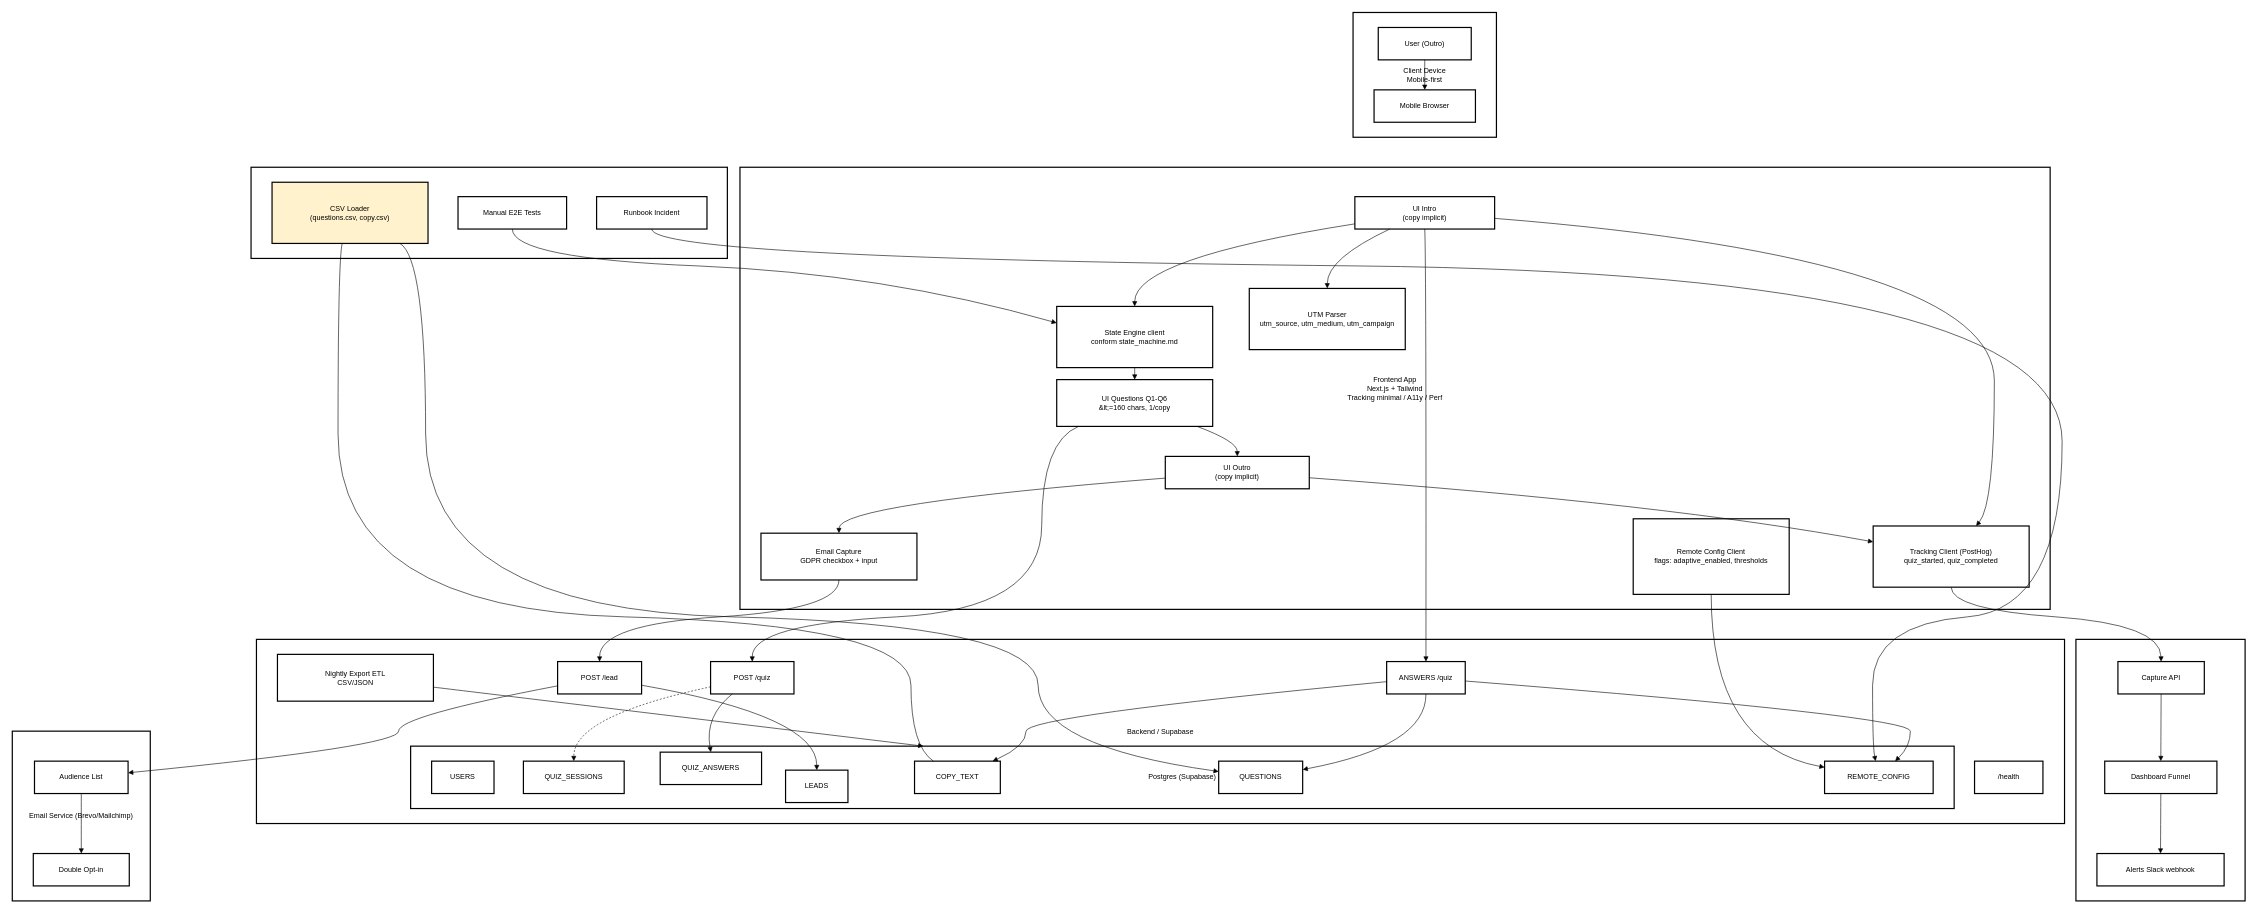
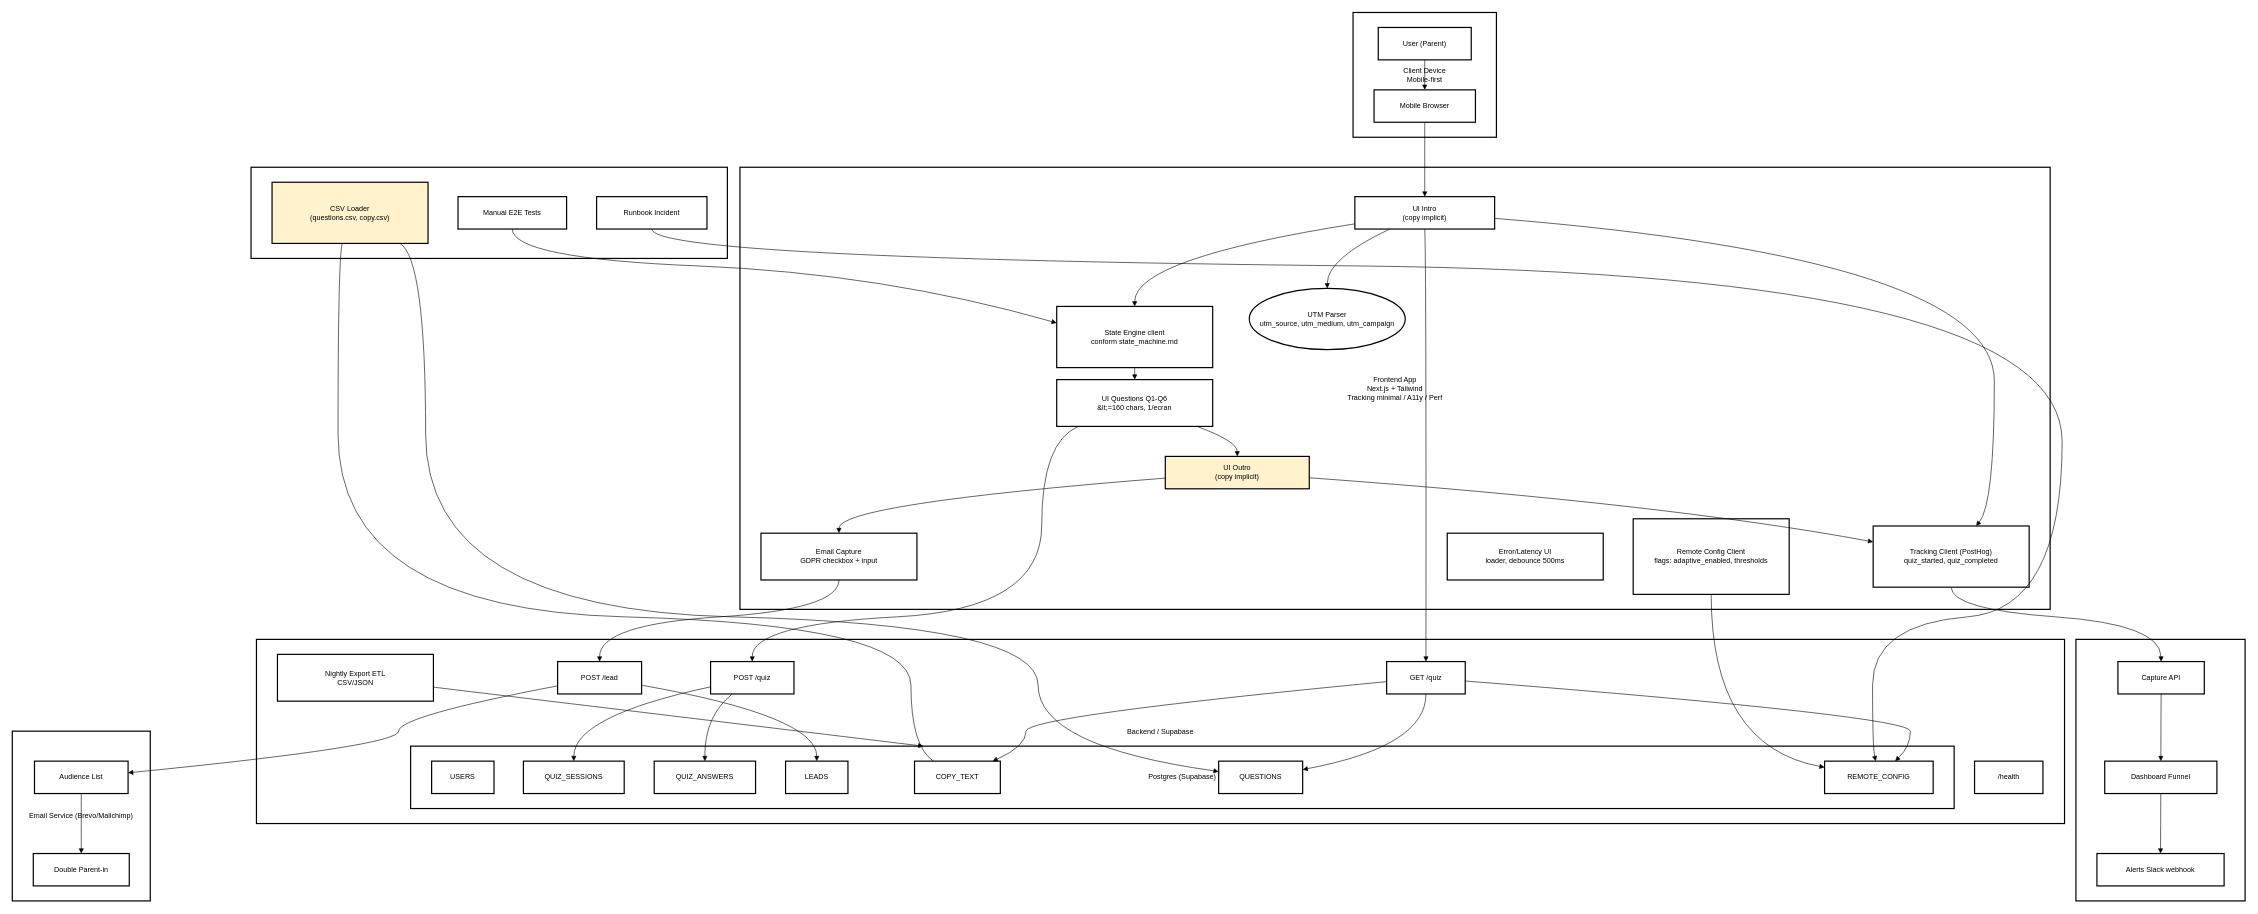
node "User (Outro)": label "User (Outro)" -> "User (Parent)"
edge "Mobile Browser" -> "UI Intro (copy implicit)": added
node "UTM Parser utm_source, utm_medium, utm_campaign": shape rectangle -> ellipse
node "UI Questions Q1-Q6 &lt;=160 chars, 1/copy": label "UI Questions Q1-Q6 &lt;=160 chars, 1/copy" -> "UI Questions Q1-Q6 &lt;=160 chars, 1/ecran"
node "UI Outro (copy implicit)": fillcolor #ffffff -> #fff2cc
node "Error/Latency UI loader, debounce 500ms": added
node "ANSWERS /quiz": label "ANSWERS /quiz" -> "GET /quiz"
edge "POST /quiz" -> "QUIZ_SESSIONS": style dashed -> solid
node "QUIZ_ANSWERS": moved (711, 768) -> (705, 777)
node "LEADS": moved (817, 786) -> (817, 777)
node "Double Opt-in": label "Double Opt-in" -> "Double Parent-in"
